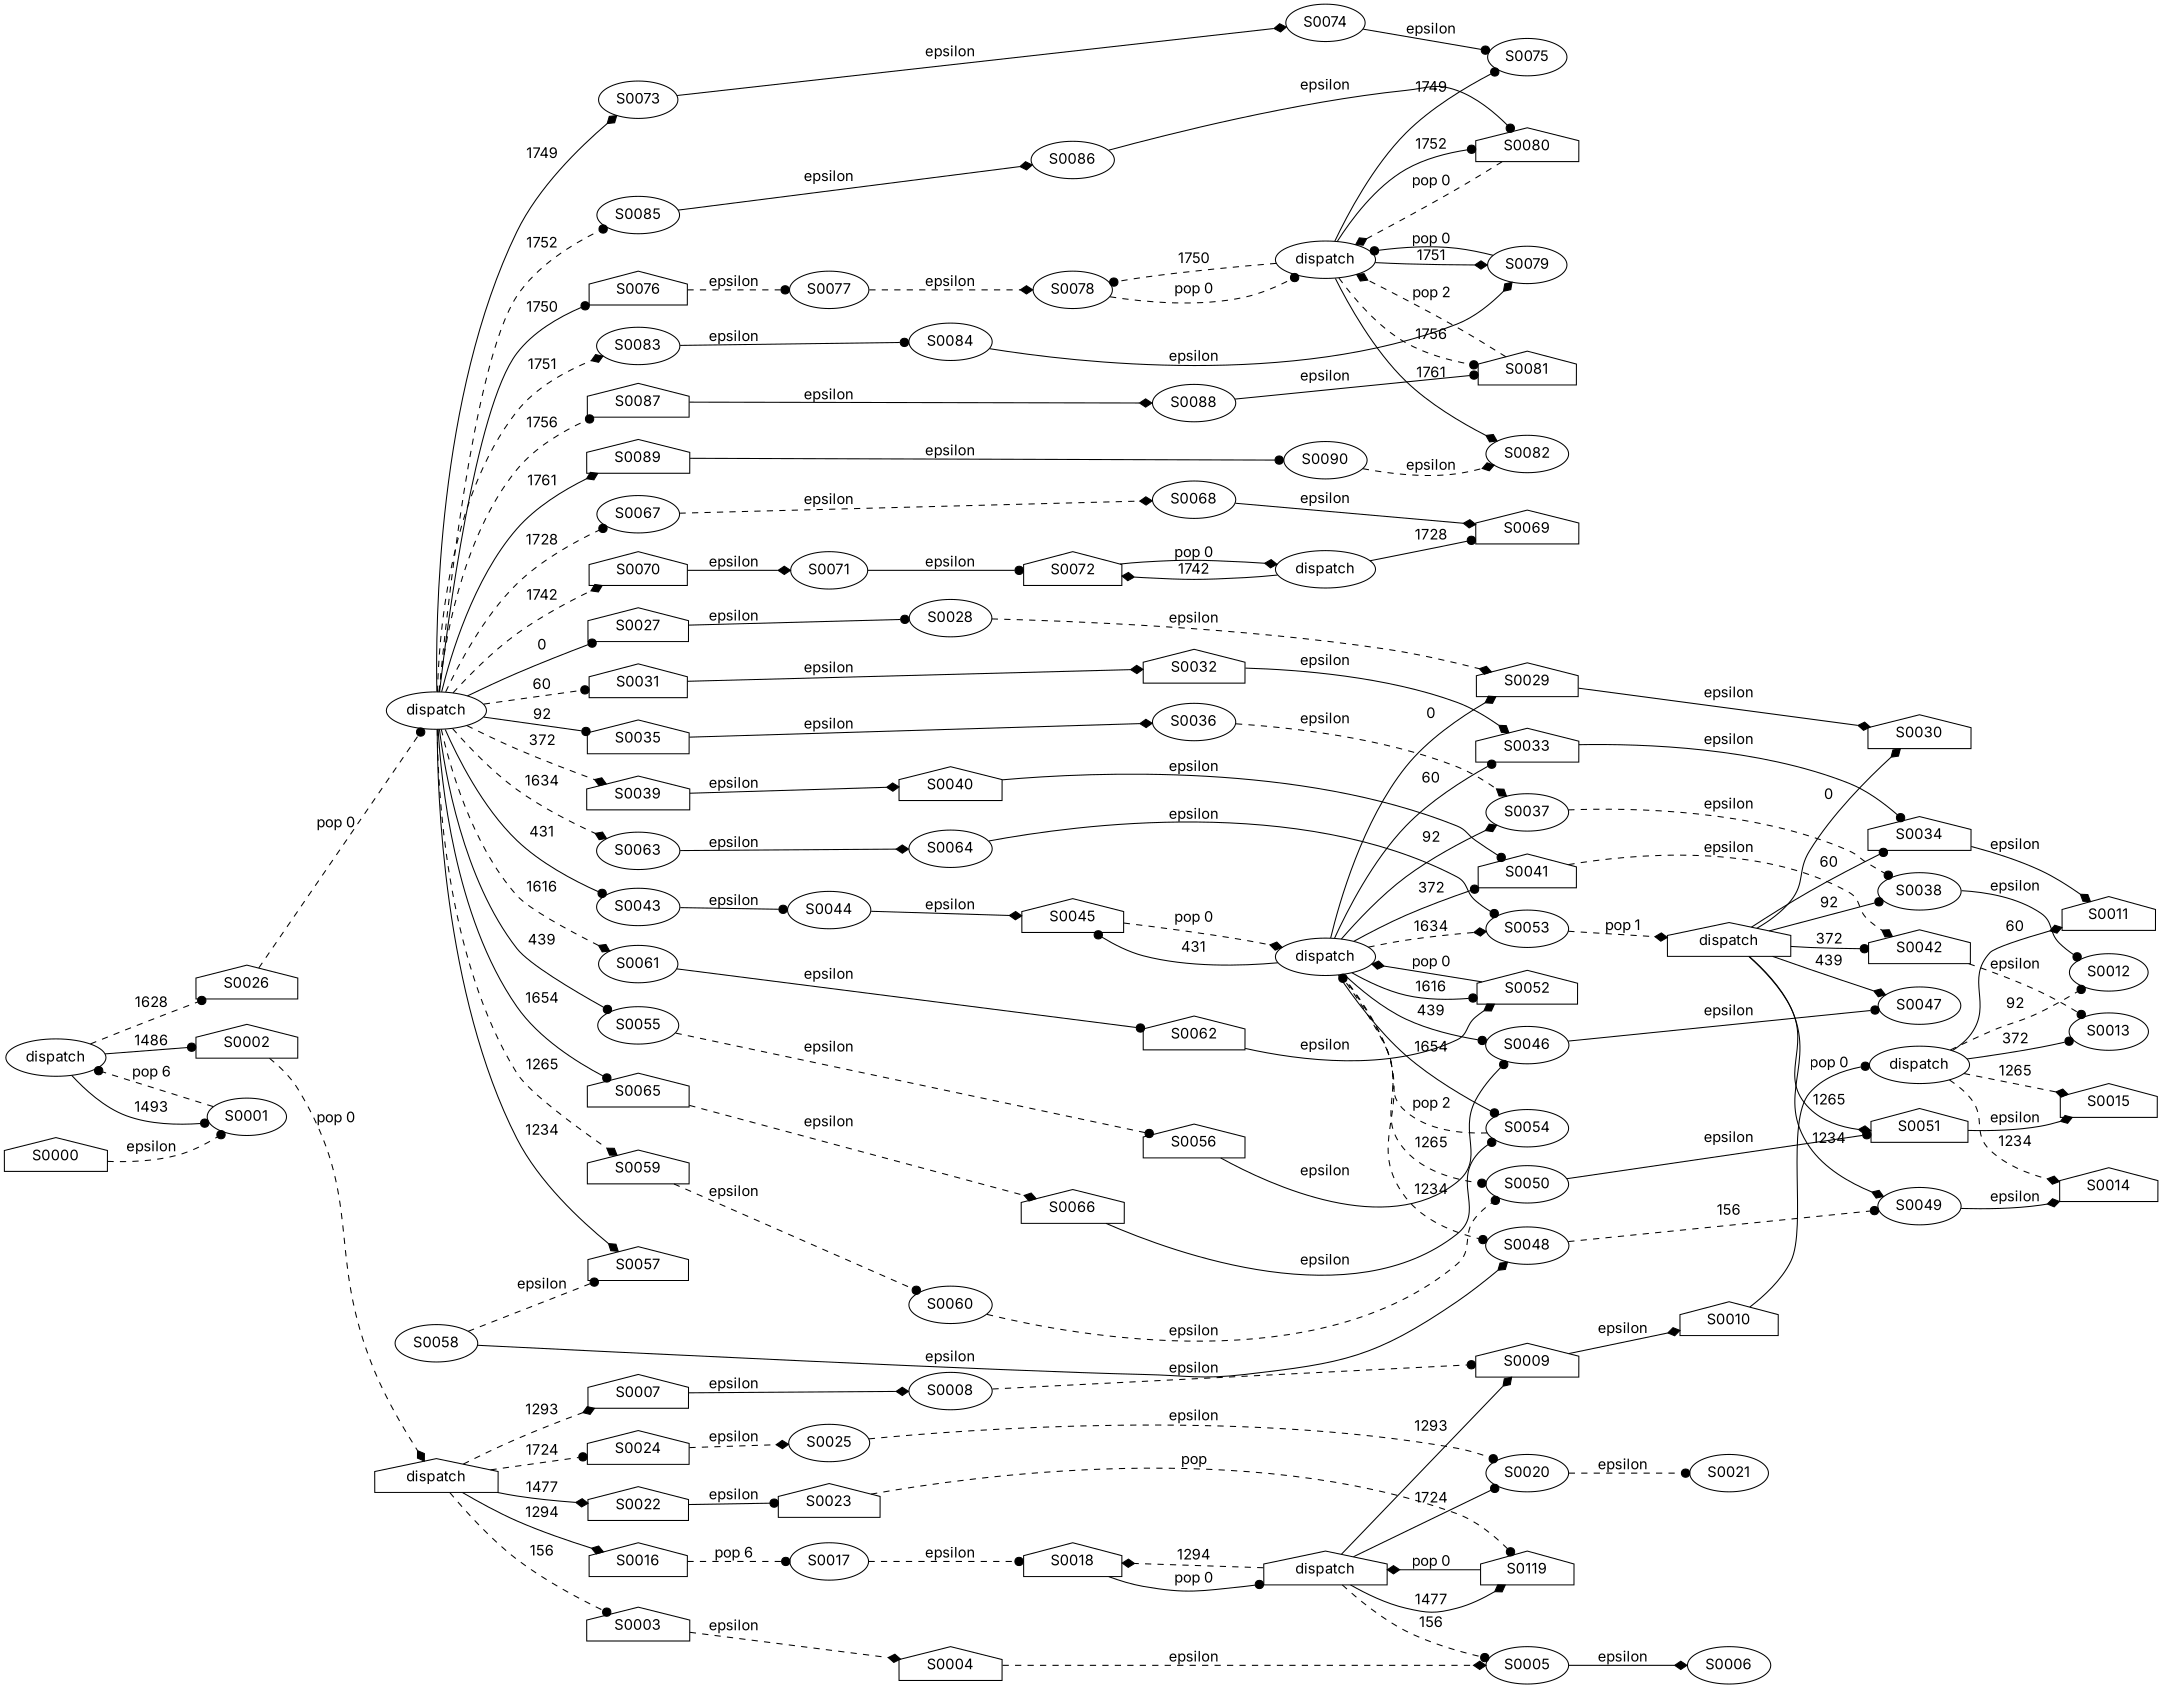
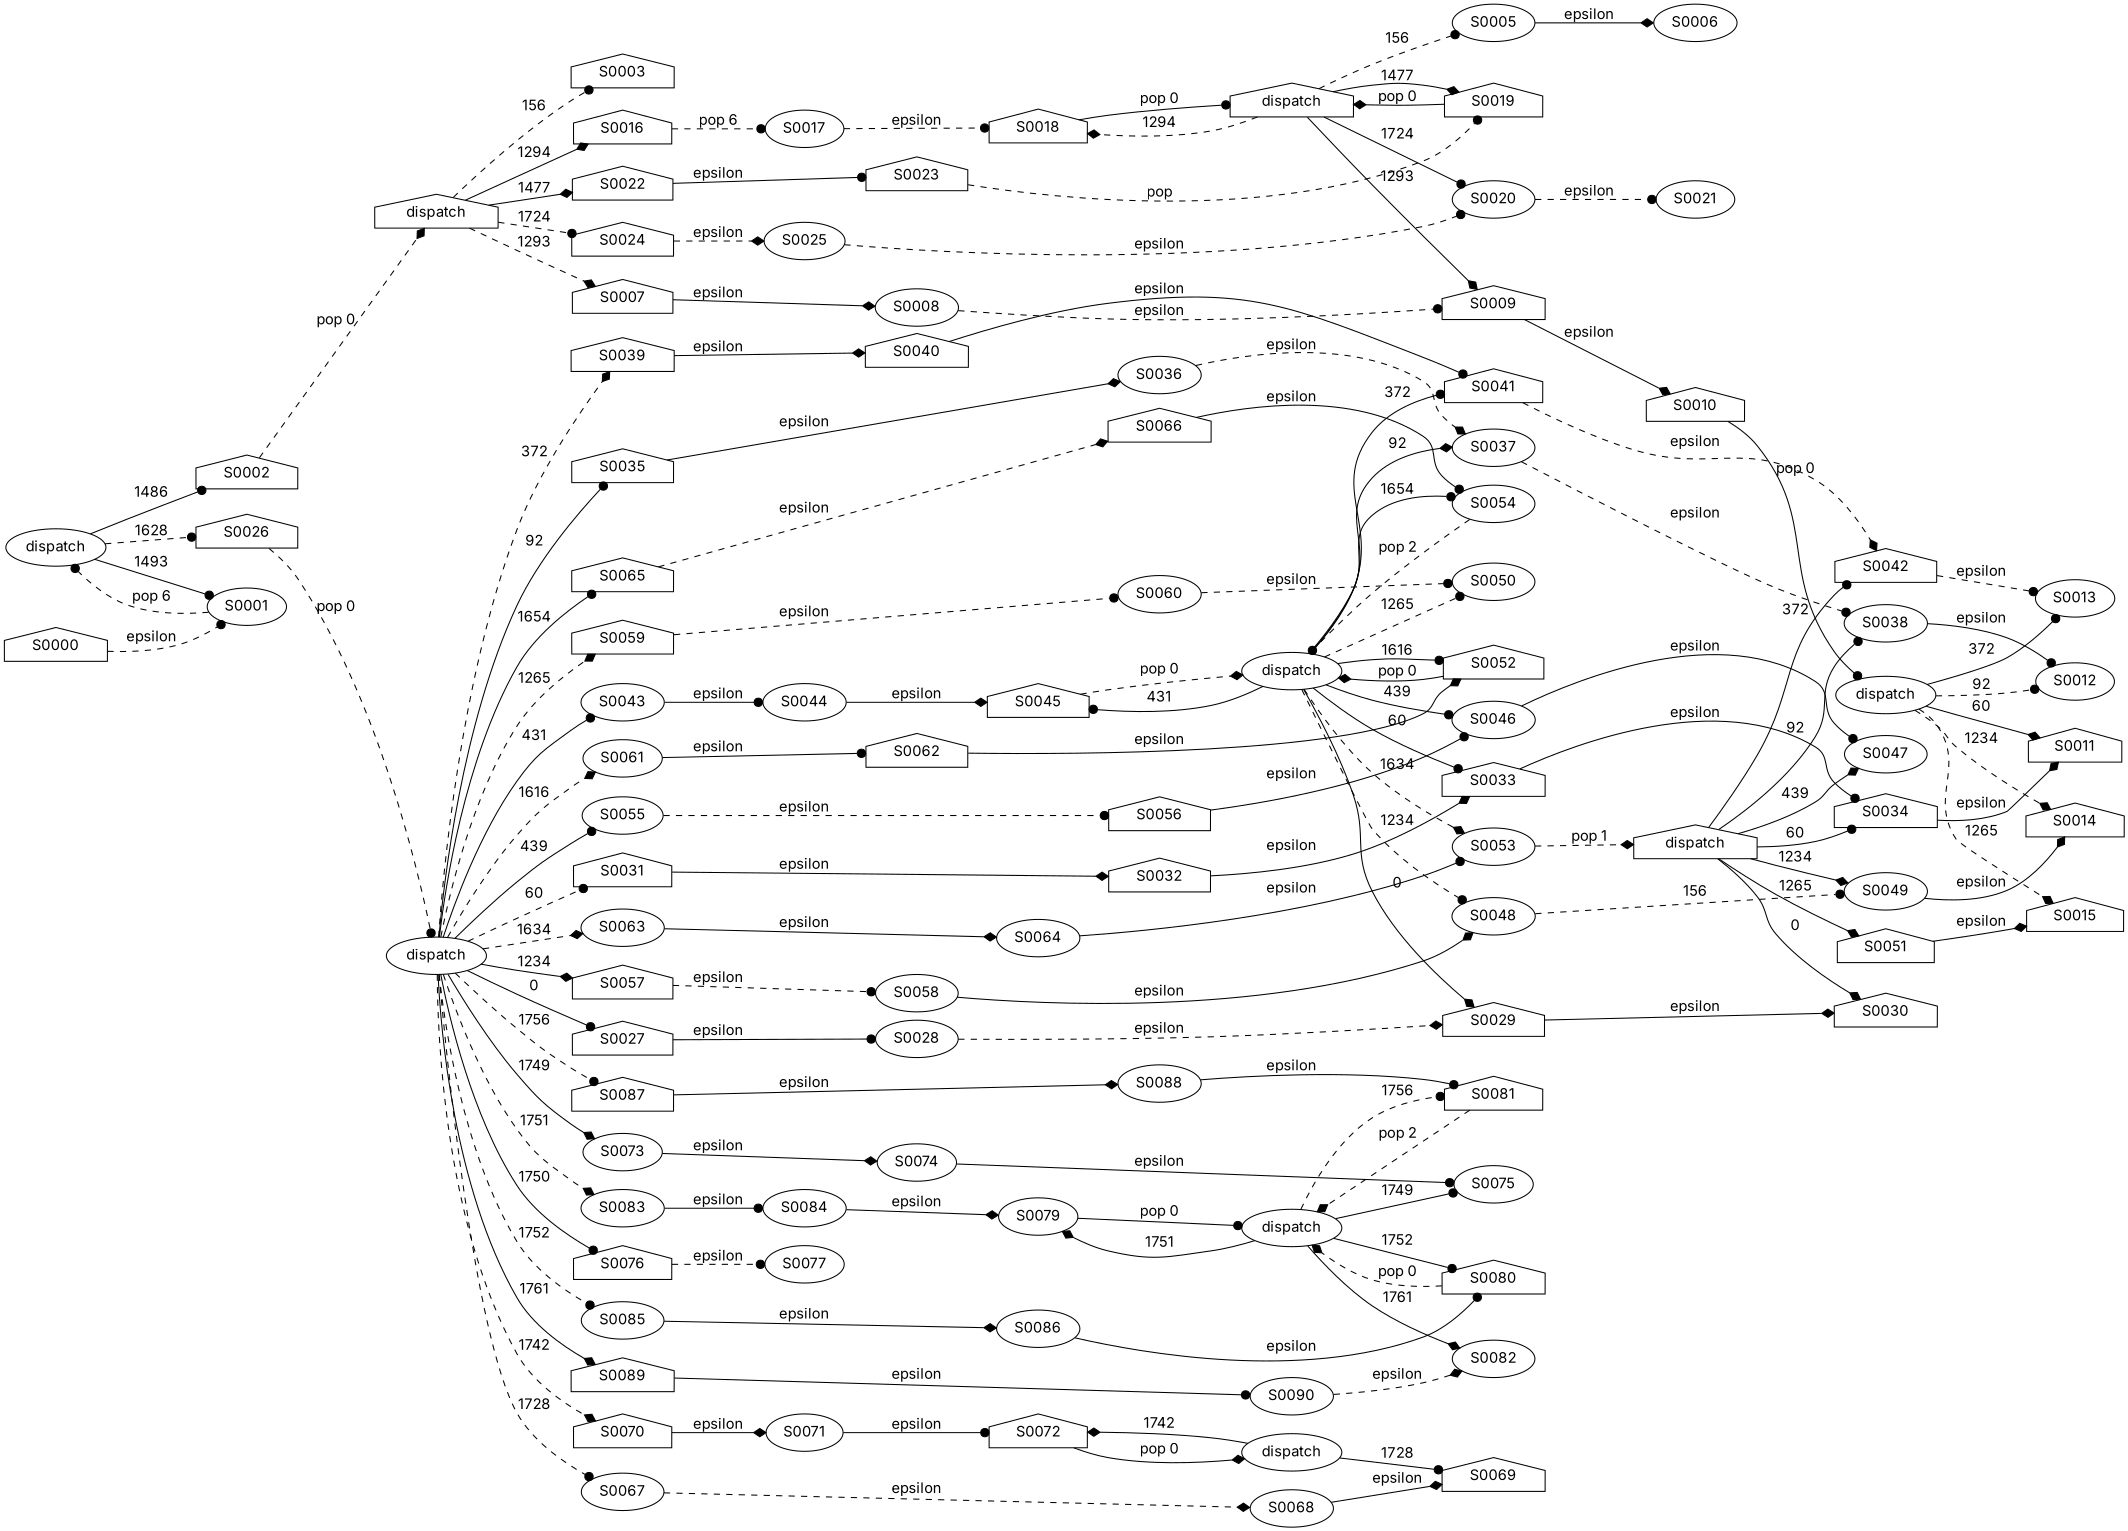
node "S0078": removed
edge "S0050" -> "S0051": removed, label "epsilon"
edge "S0058" -> "S0057": reversed
node "S0119": label "S0119" -> "S0019"
node "S0004": removed
